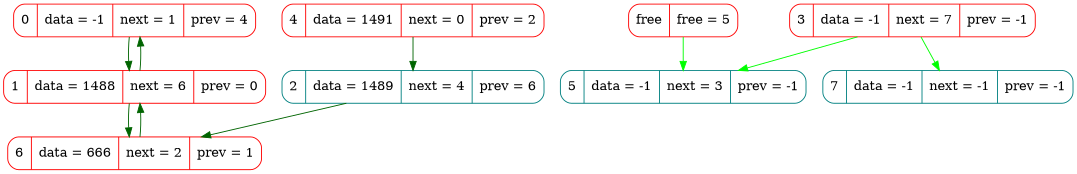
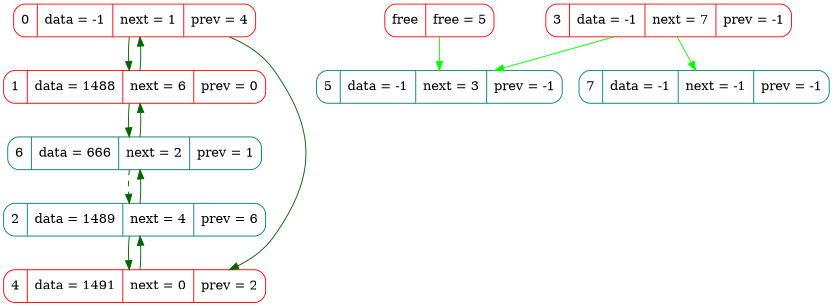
edge "0" -> "4": added
node "6": color red -> teal
edge "6" -> "2": added
edge "2" -> "4": added
